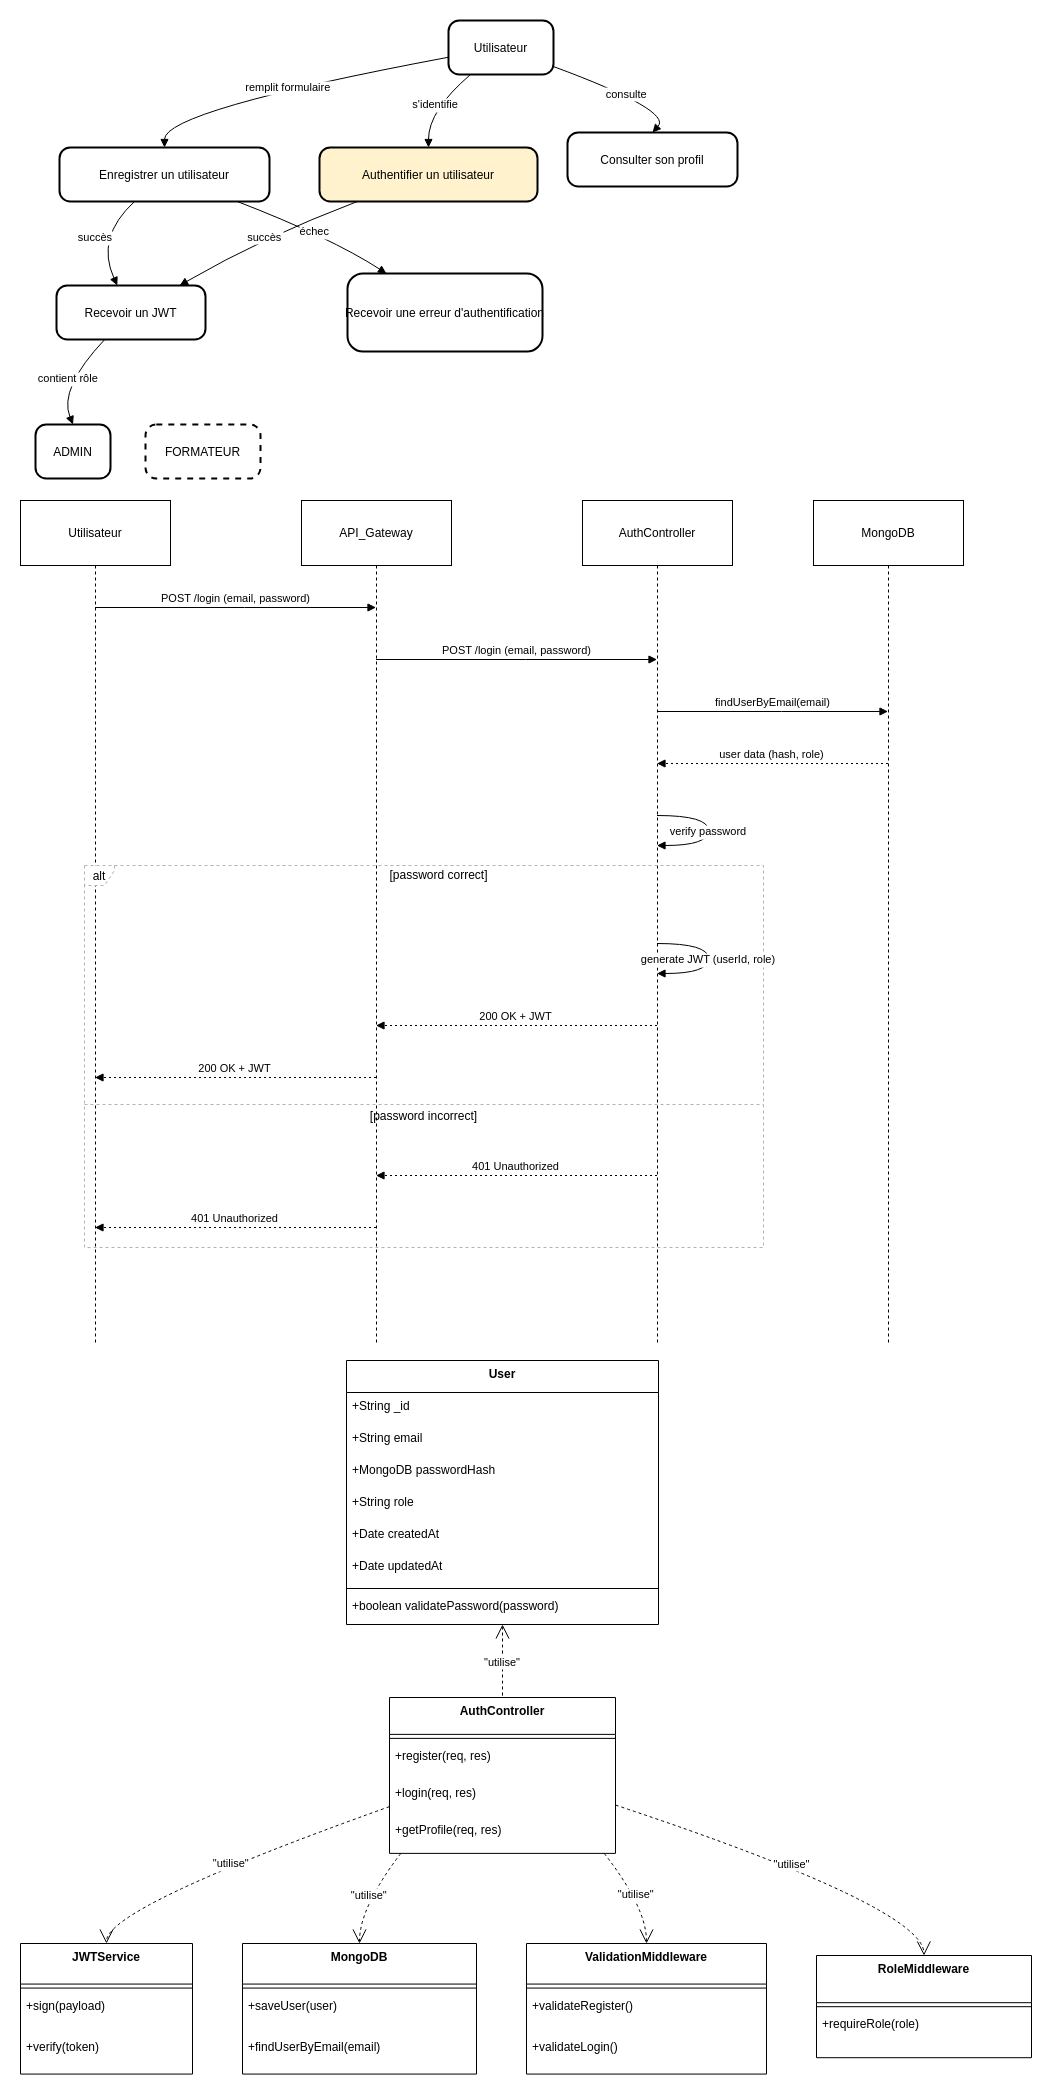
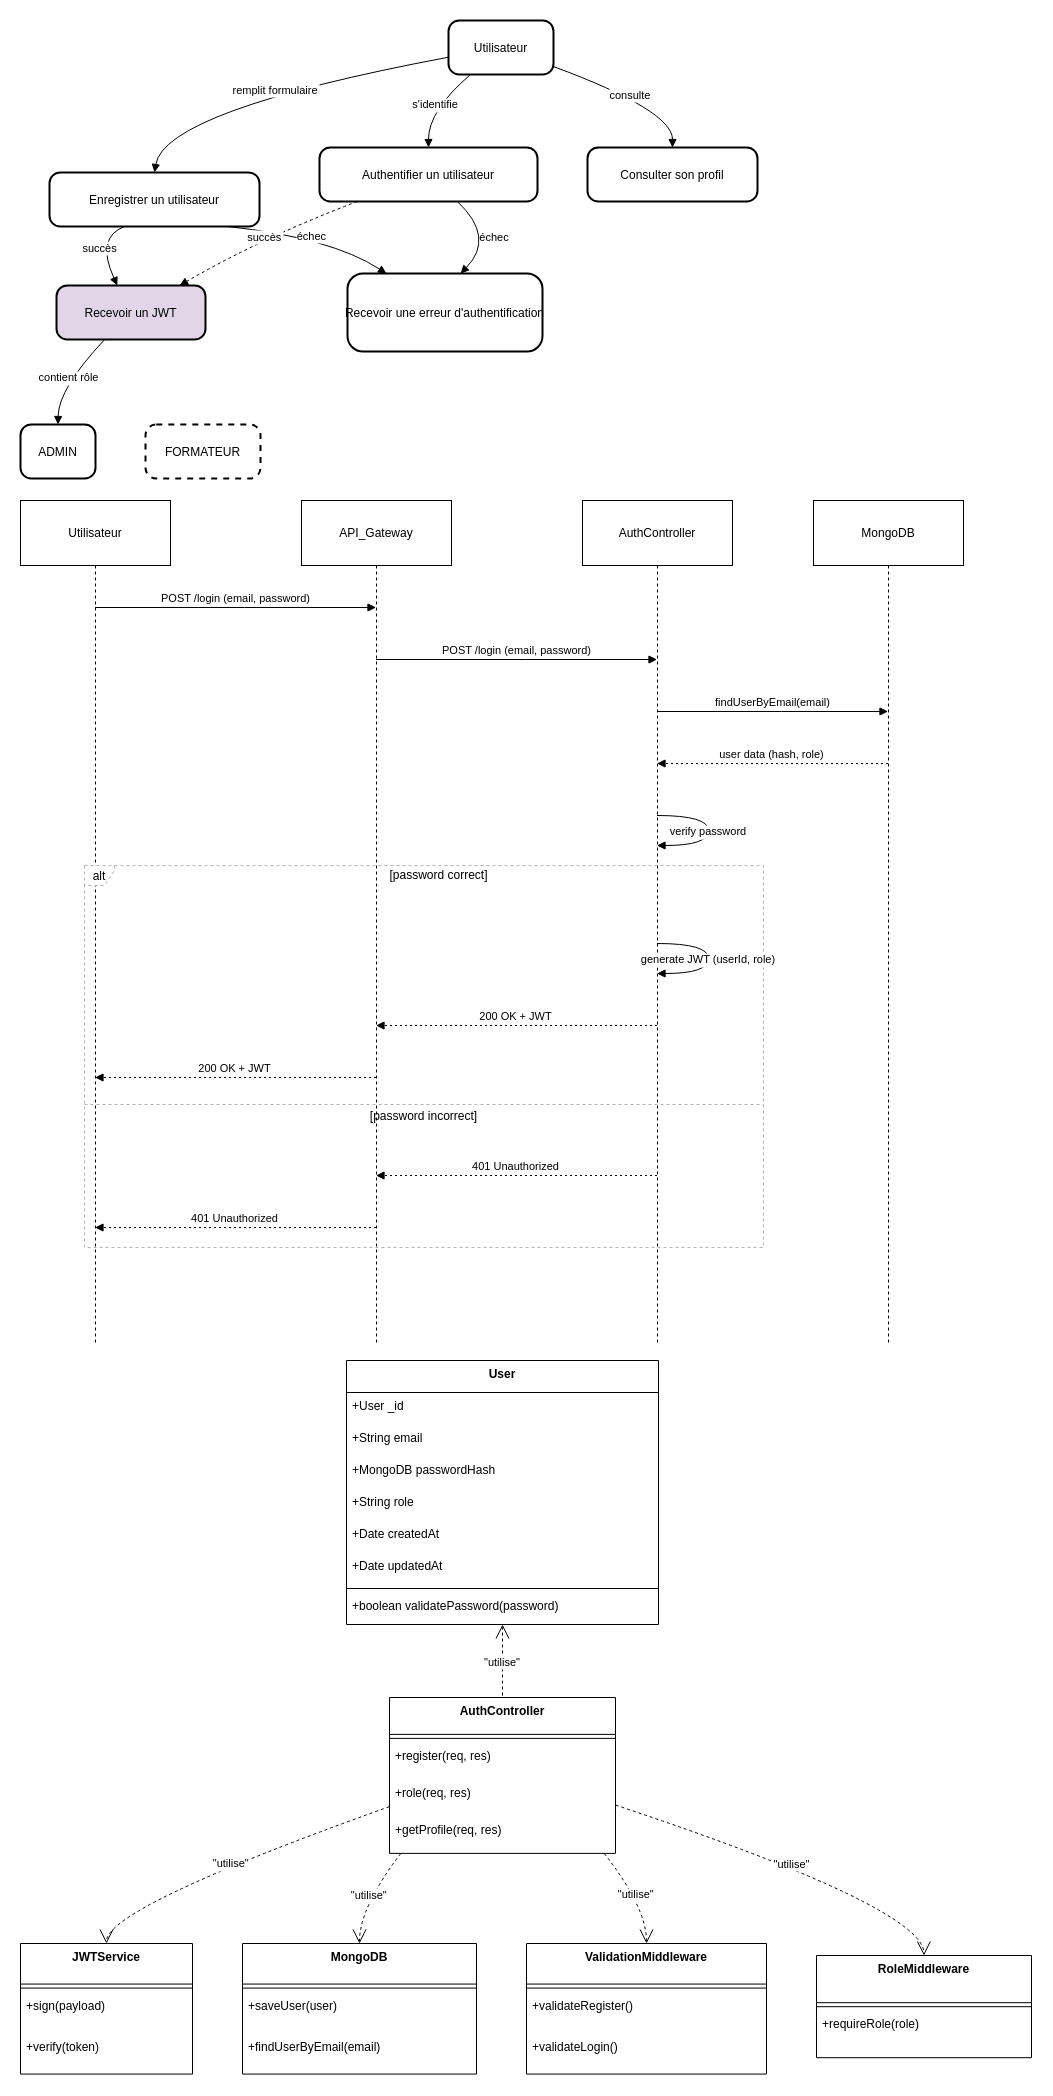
node "Consulter son profil": moved (653, 160) -> (673, 175)
node "Enregistrer un utilisateur": moved (165, 175) -> (155, 200)
node "Authentifier un utilisateur": fillcolor #fff2cc -> #ffffff
edge "Authentifier un utilisateur" -> "Recevoir un JWT": style solid -> dashed
edge "Authentifier un utilisateur" -> "Recevoir une erreur d'authentification": added, label "échec"
node "Recevoir un JWT": fillcolor #ffffff -> #e1d5e7
node "ADMIN": moved (73, 452) -> (58, 452)
node "+String _id": label "+String _id" -> "+User _id"
node "+login(req, res)": label "+login(req, res)" -> "+role(req, res)"
